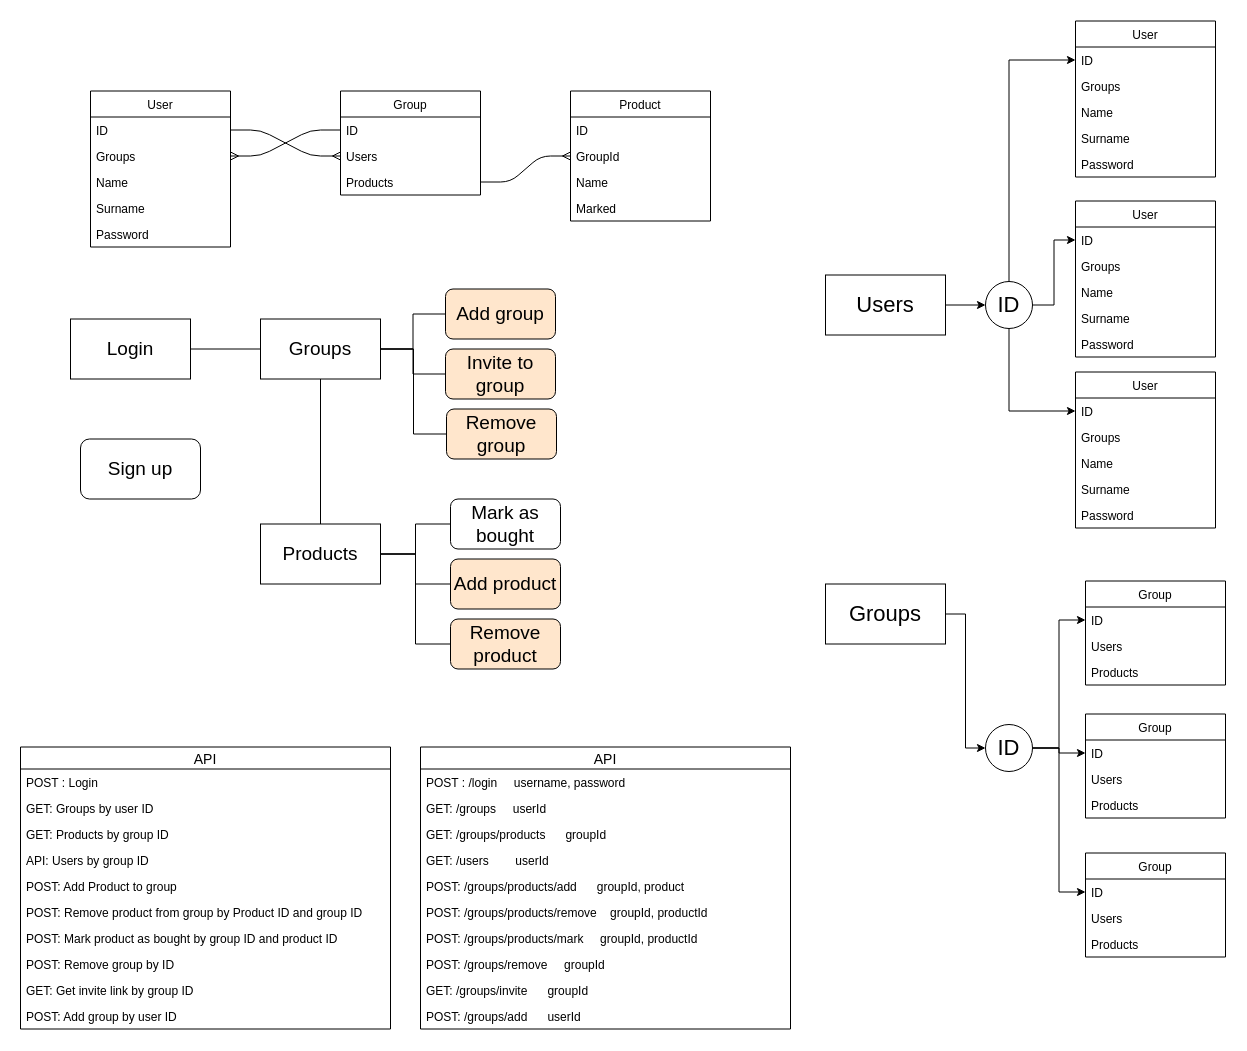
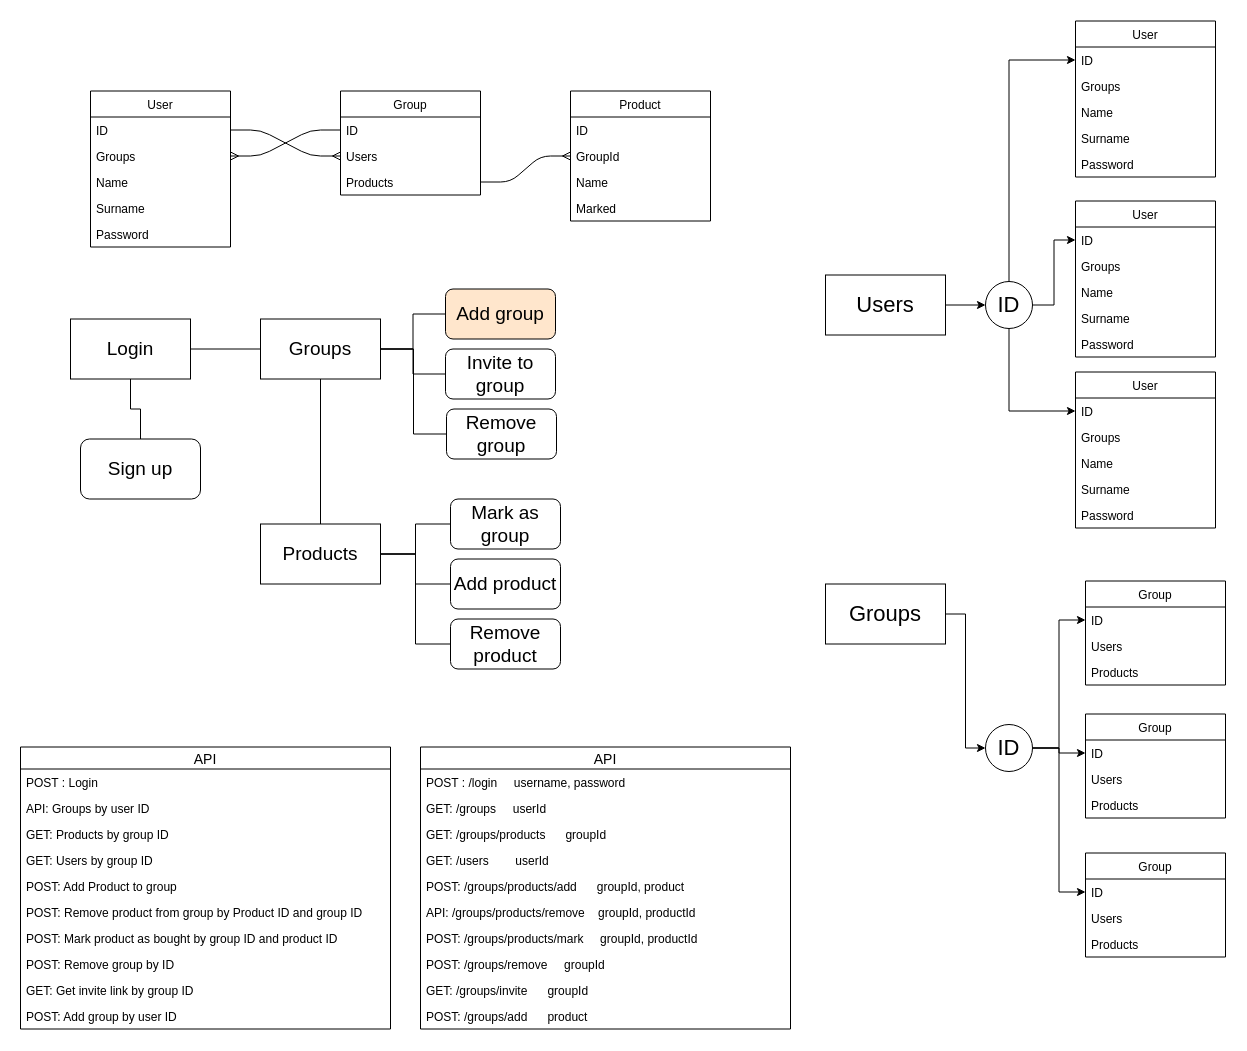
node "Invite to group": fillcolor #ffe6cc -> #ffffff
edge "Login" -- "Sign up": added
node "Remove group": fillcolor #ffe6cc -> #ffffff
node "Mark as bought": label "Mark as bought" -> "Mark as group"
node "Add product": fillcolor #ffe6cc -> #ffffff
node "Remove product": fillcolor #ffe6cc -> #ffffff
node "GET: Groups by user ID": label "GET: Groups by user ID" -> "API: Groups by user ID"
node "API: Users by group ID": label "API: Users by group ID" -> "GET: Users by group ID"
node "POST: /groups/products/remove groupId, productId": label "POST: /groups/products/remove groupId, productId" -> "API: /groups/products/remove groupId, productId"
node "POST: /groups/add userId": label "POST: /groups/add userId" -> "POST: /groups/add product"
